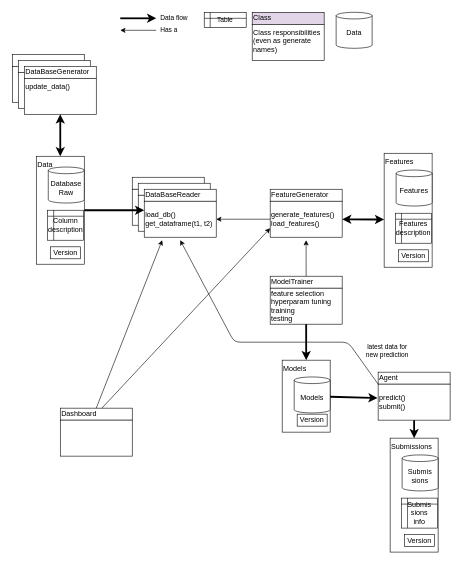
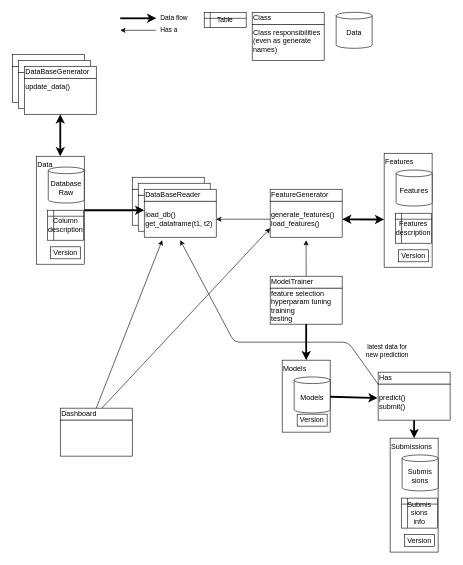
node "Class": fillcolor #e1d5e7 -> #ffffff
node "Agent": label "Agent" -> "Has"
